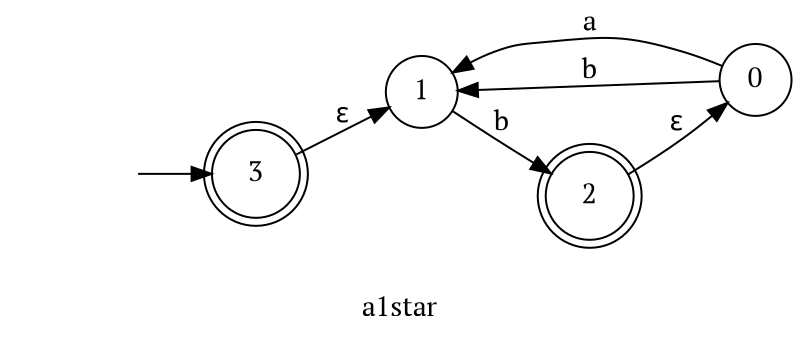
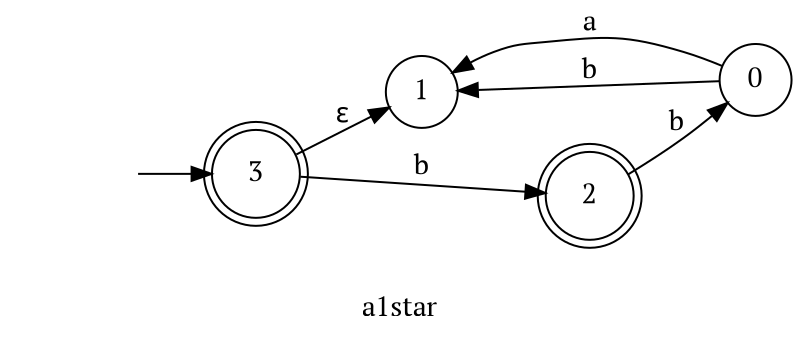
edge "2" -> "0": label "ε" -> "b"
edge "1" -> "2": now "3" -> "2"
